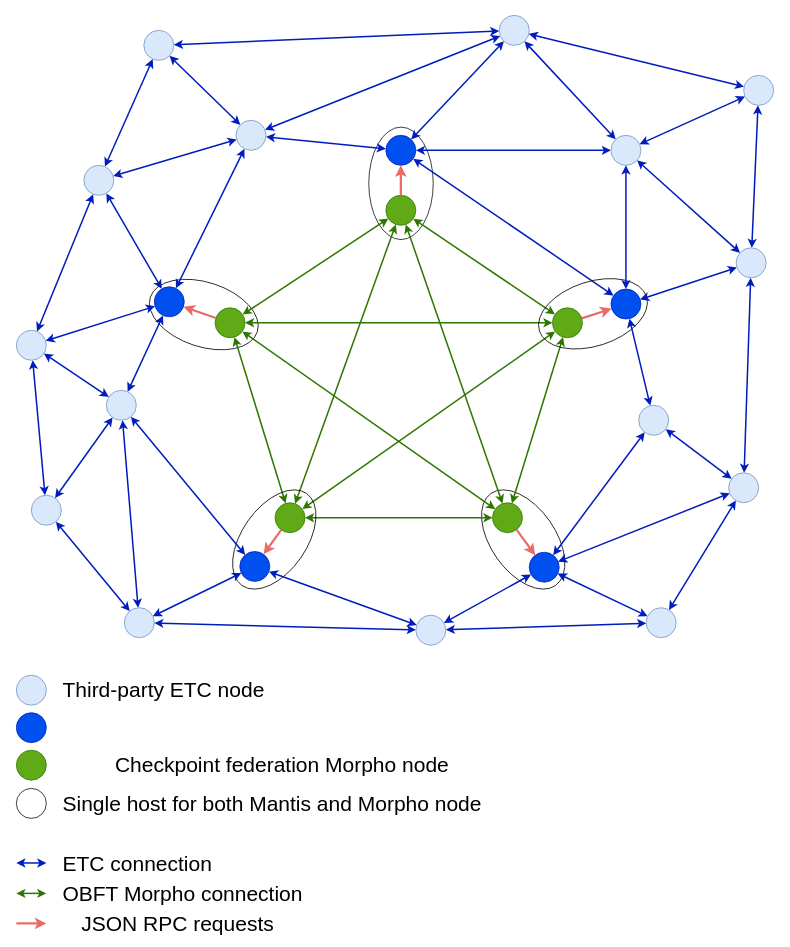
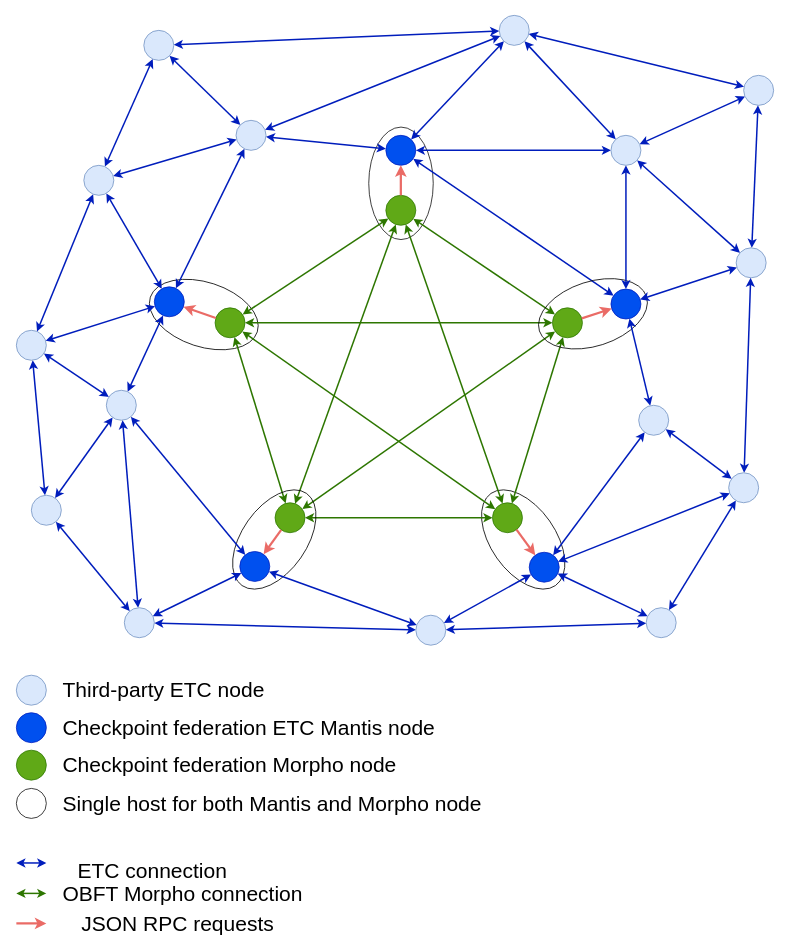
node "Checkpoint federation ETC Mantis node": added
node "Checkpoint federation Morpho node": moved (301, 765) -> (249, 765)
node "ETC connection": moved (249, 864) -> (264, 871)
